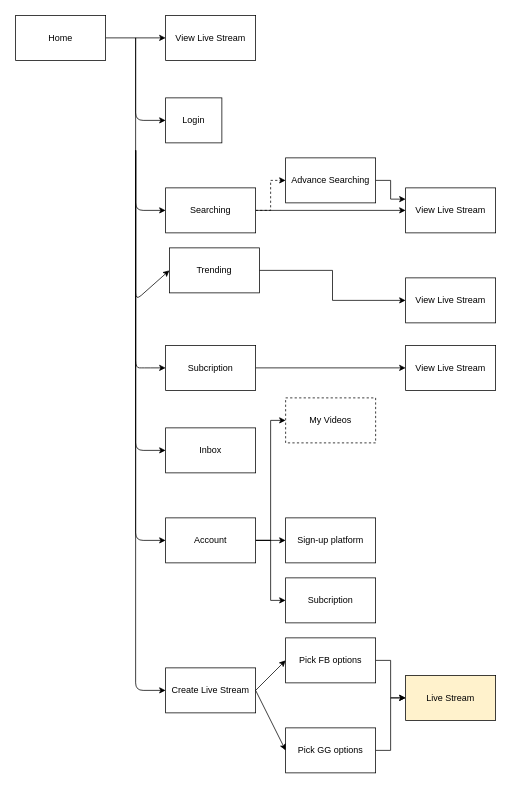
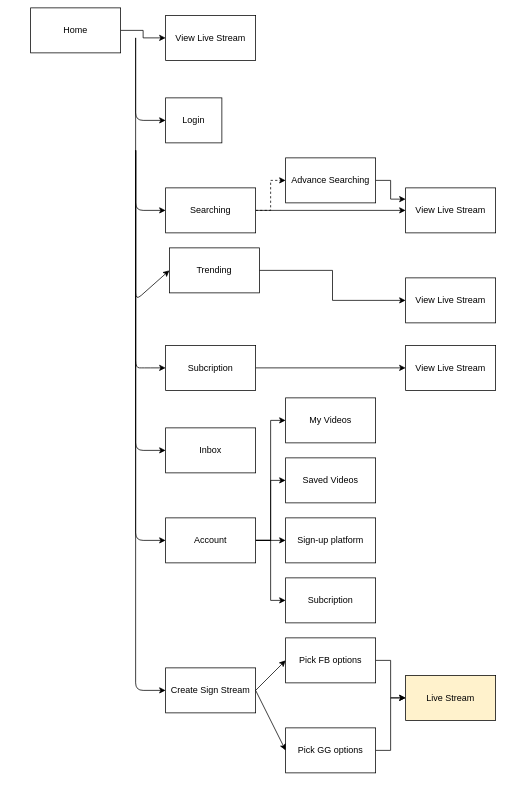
node "Home": moved (60, 38) -> (75, 30)
node "My Videos": style dashed -> solid
edge "Account" -> "Saved Videos": added
node "Saved Videos": added
node "Create Live Stream": label "Create Live Stream" -> "Create Sign Stream"
